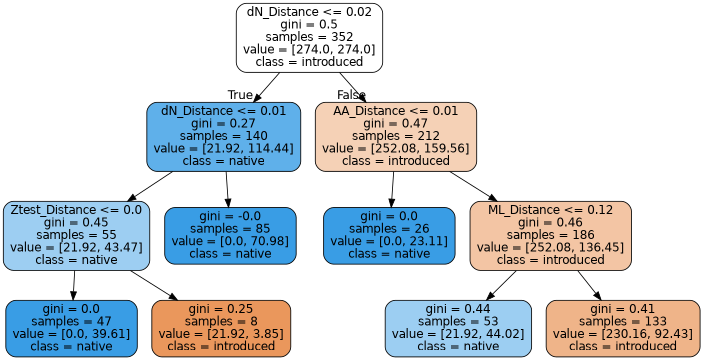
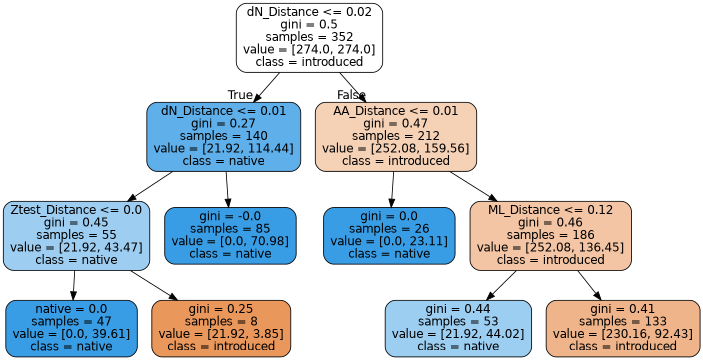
node "gini = 0.0 samples = 47 value = [0.0, 39.61] class = native": label "gini = 0.0 samples = 47 value = [0.0, 39.61] class = native" -> "native = 0.0 samples = 47 value = [0.0, 39.61] class = native"
